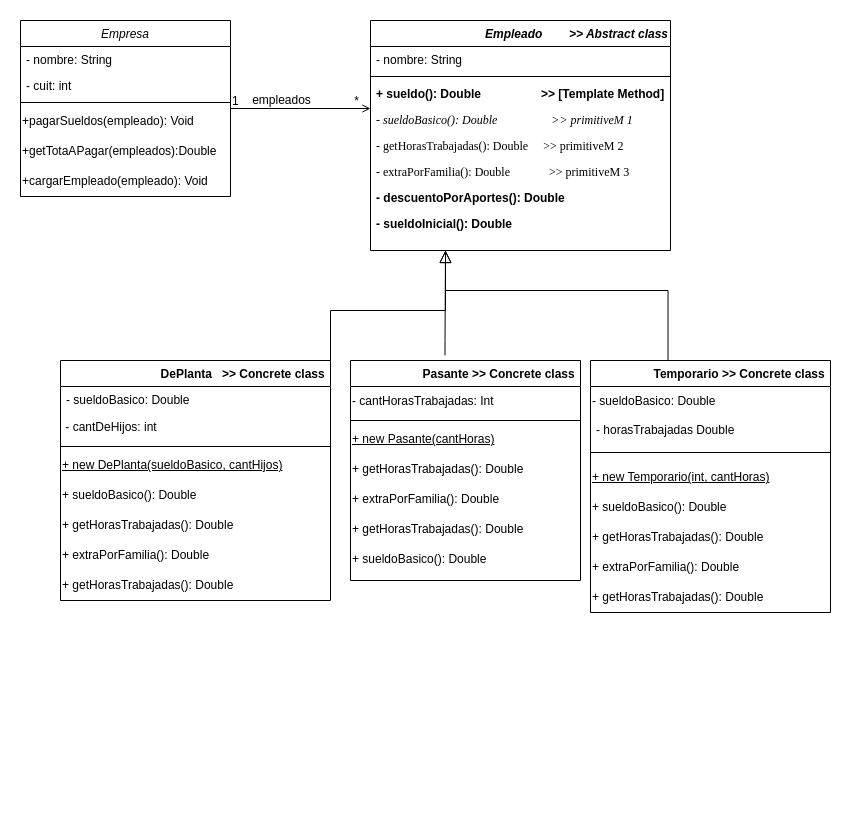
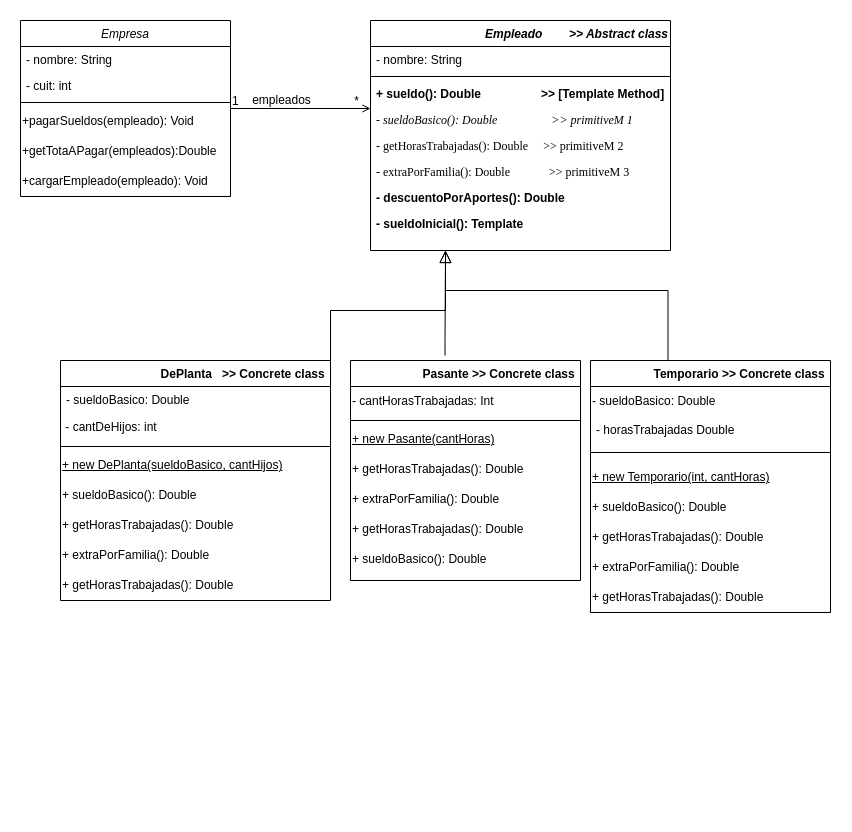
node "- sueldoInicial(): Double": label "- sueldoInicial(): Double" -> "- sueldoInicial(): Template"
